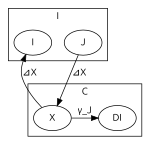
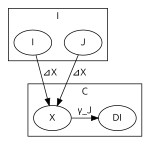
edge "X" -> "I": reversed
